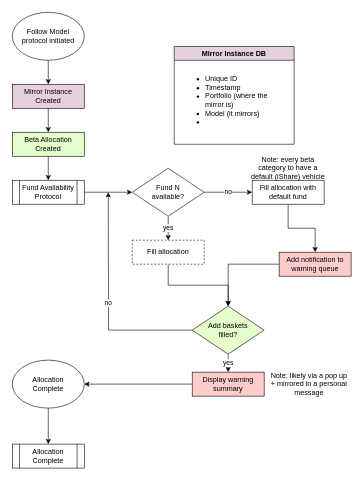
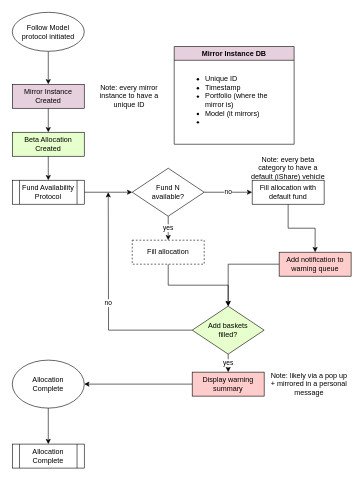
node "Follow Model protocol initiated": size 72x48 -> 72x39
node "Note: every mirror instance to have a unique ID": added
